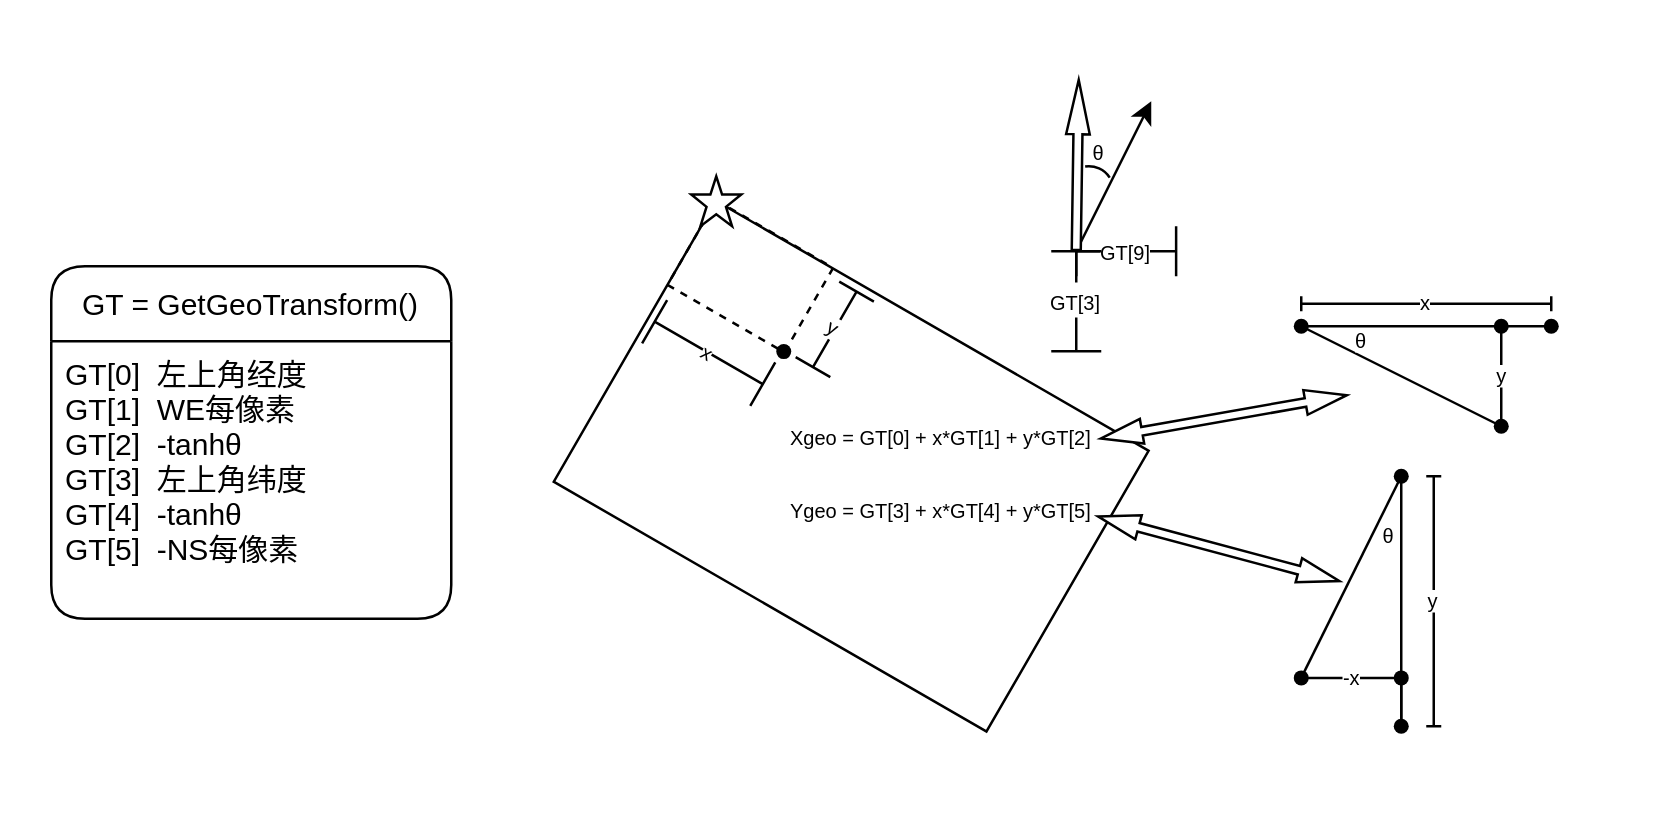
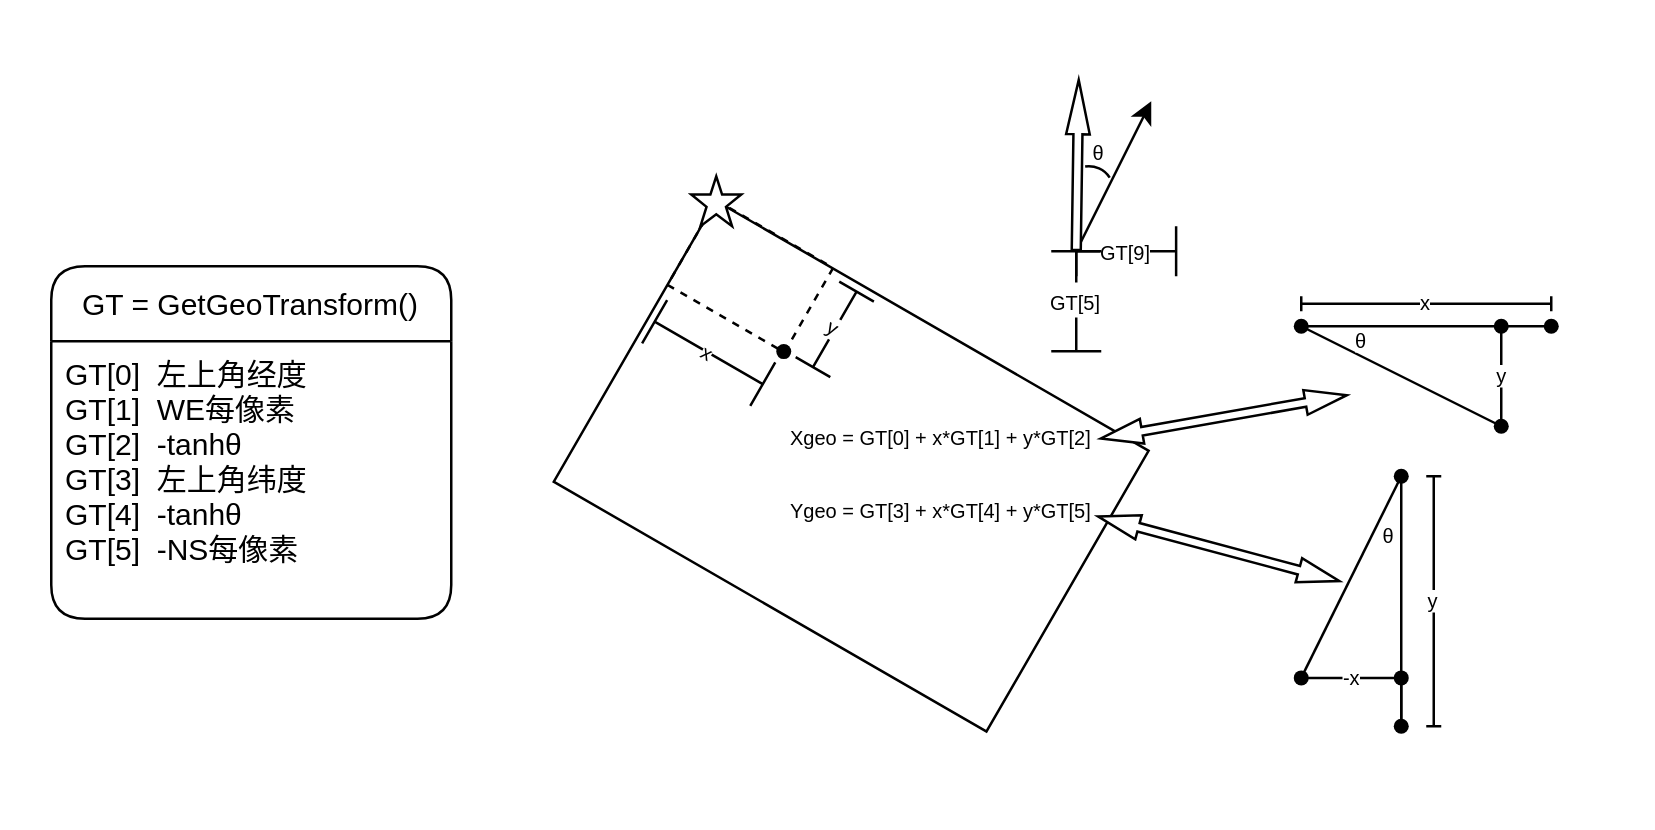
node "GT[3]": label "GT[3]" -> "GT[5]"
